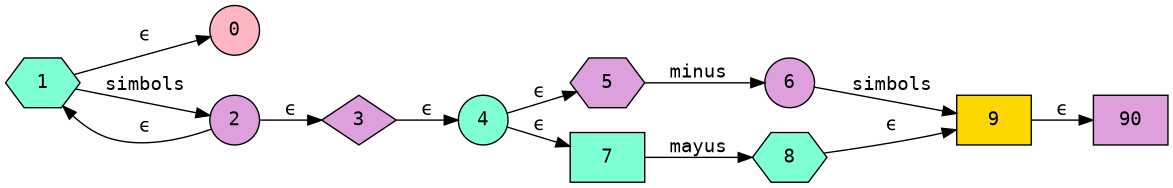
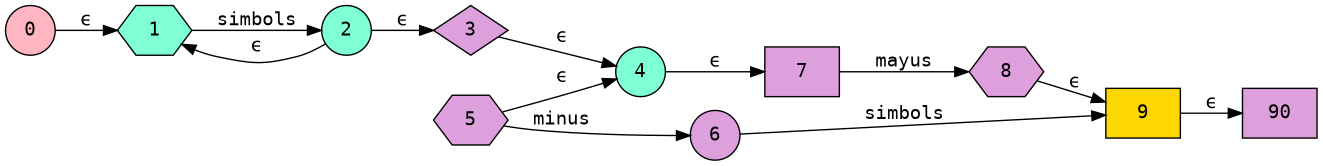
edge "1" -> "0": reversed
edge "4" -> "5": reversed
node "2": fillcolor plum -> aquamarine
node "7": fillcolor aquamarine -> plum
node "8": fillcolor aquamarine -> plum
